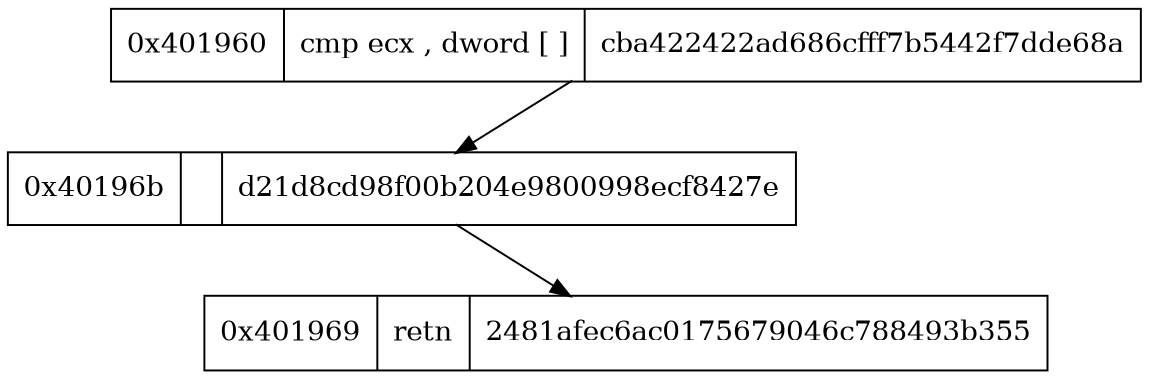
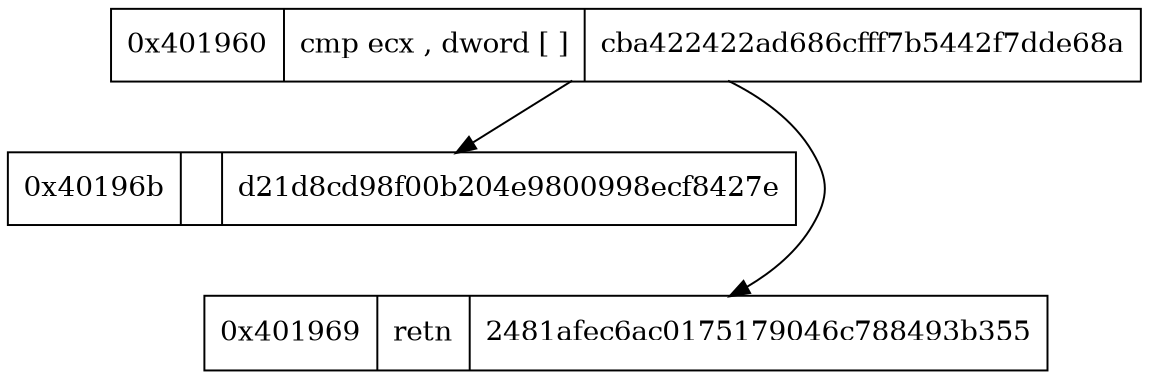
edge "0x40196b" -> "0x401969": now "0x401960" -> "0x401969"
node "0x401969": text "2481afec6ac0175679046c788493b355" -> "2481afec6ac0175179046c788493b355"
